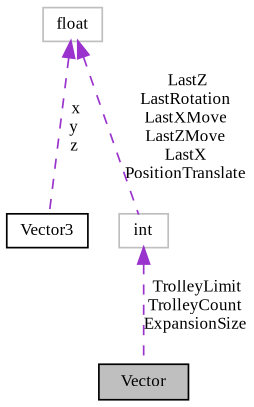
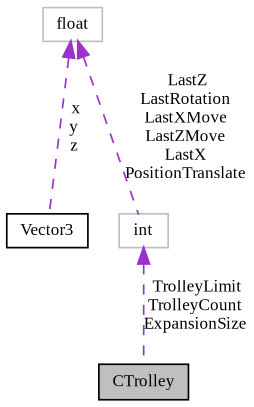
node "Vector": label "Vector" -> "CTrolley"
